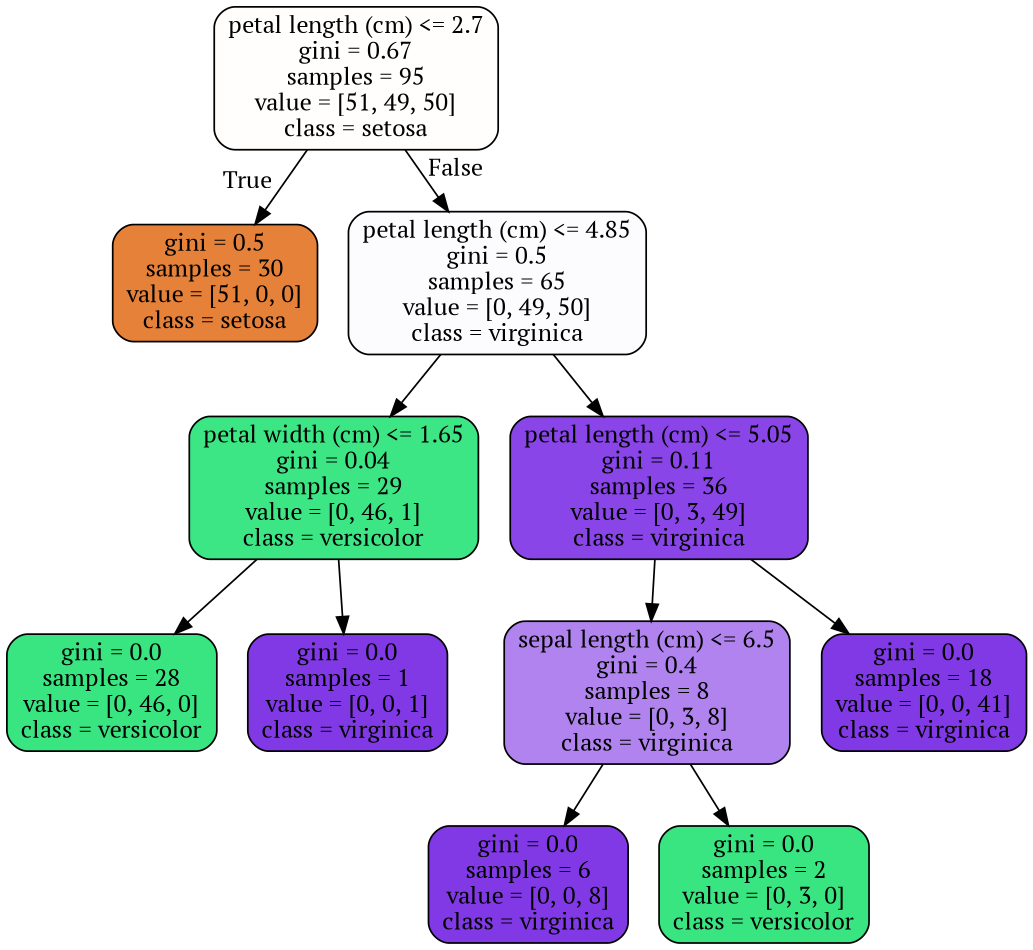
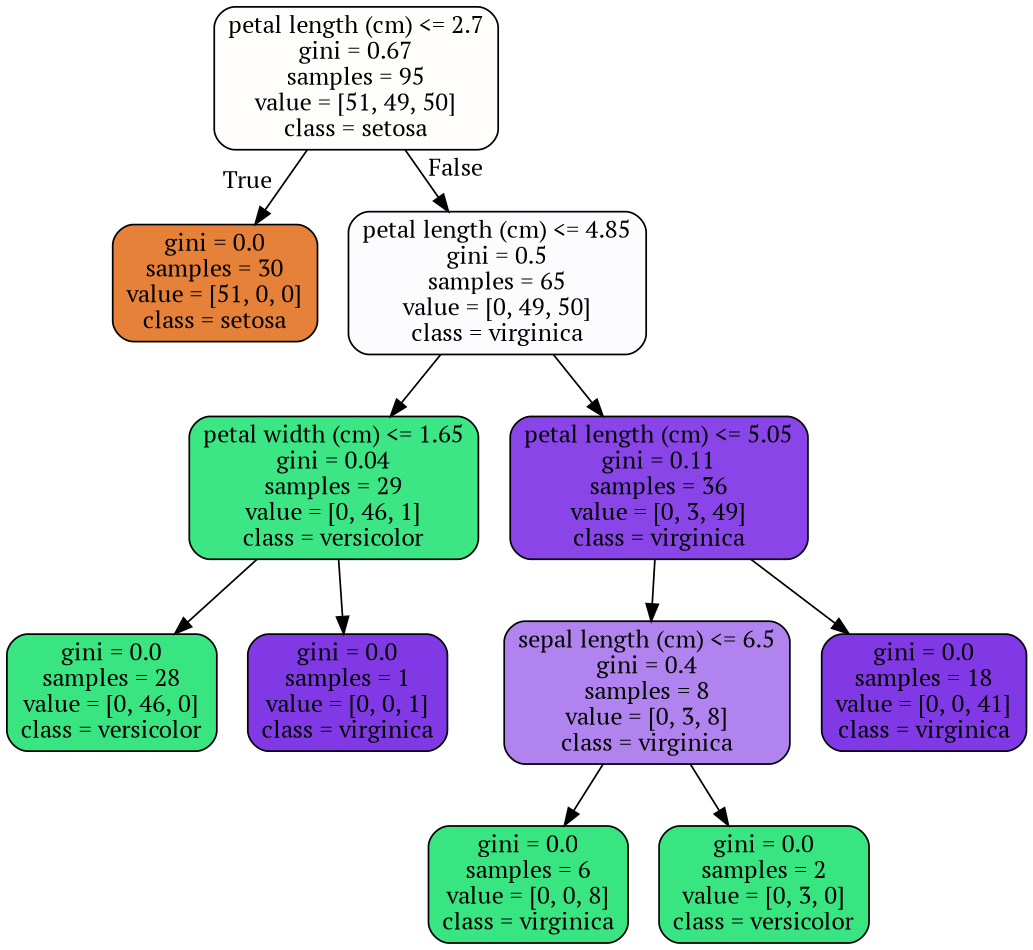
node "gini = 0.5 samples = 30 value = [51, 0, 0] class = setosa": label "gini = 0.5 samples = 30 value = [51, 0, 0] class = setosa" -> "gini = 0.0 samples = 30 value = [51, 0, 0] class = setosa"
node "gini = 0.0 samples = 6 value = [0, 0, 8] class = virginica": fillcolor #8139e5 -> #39e581
